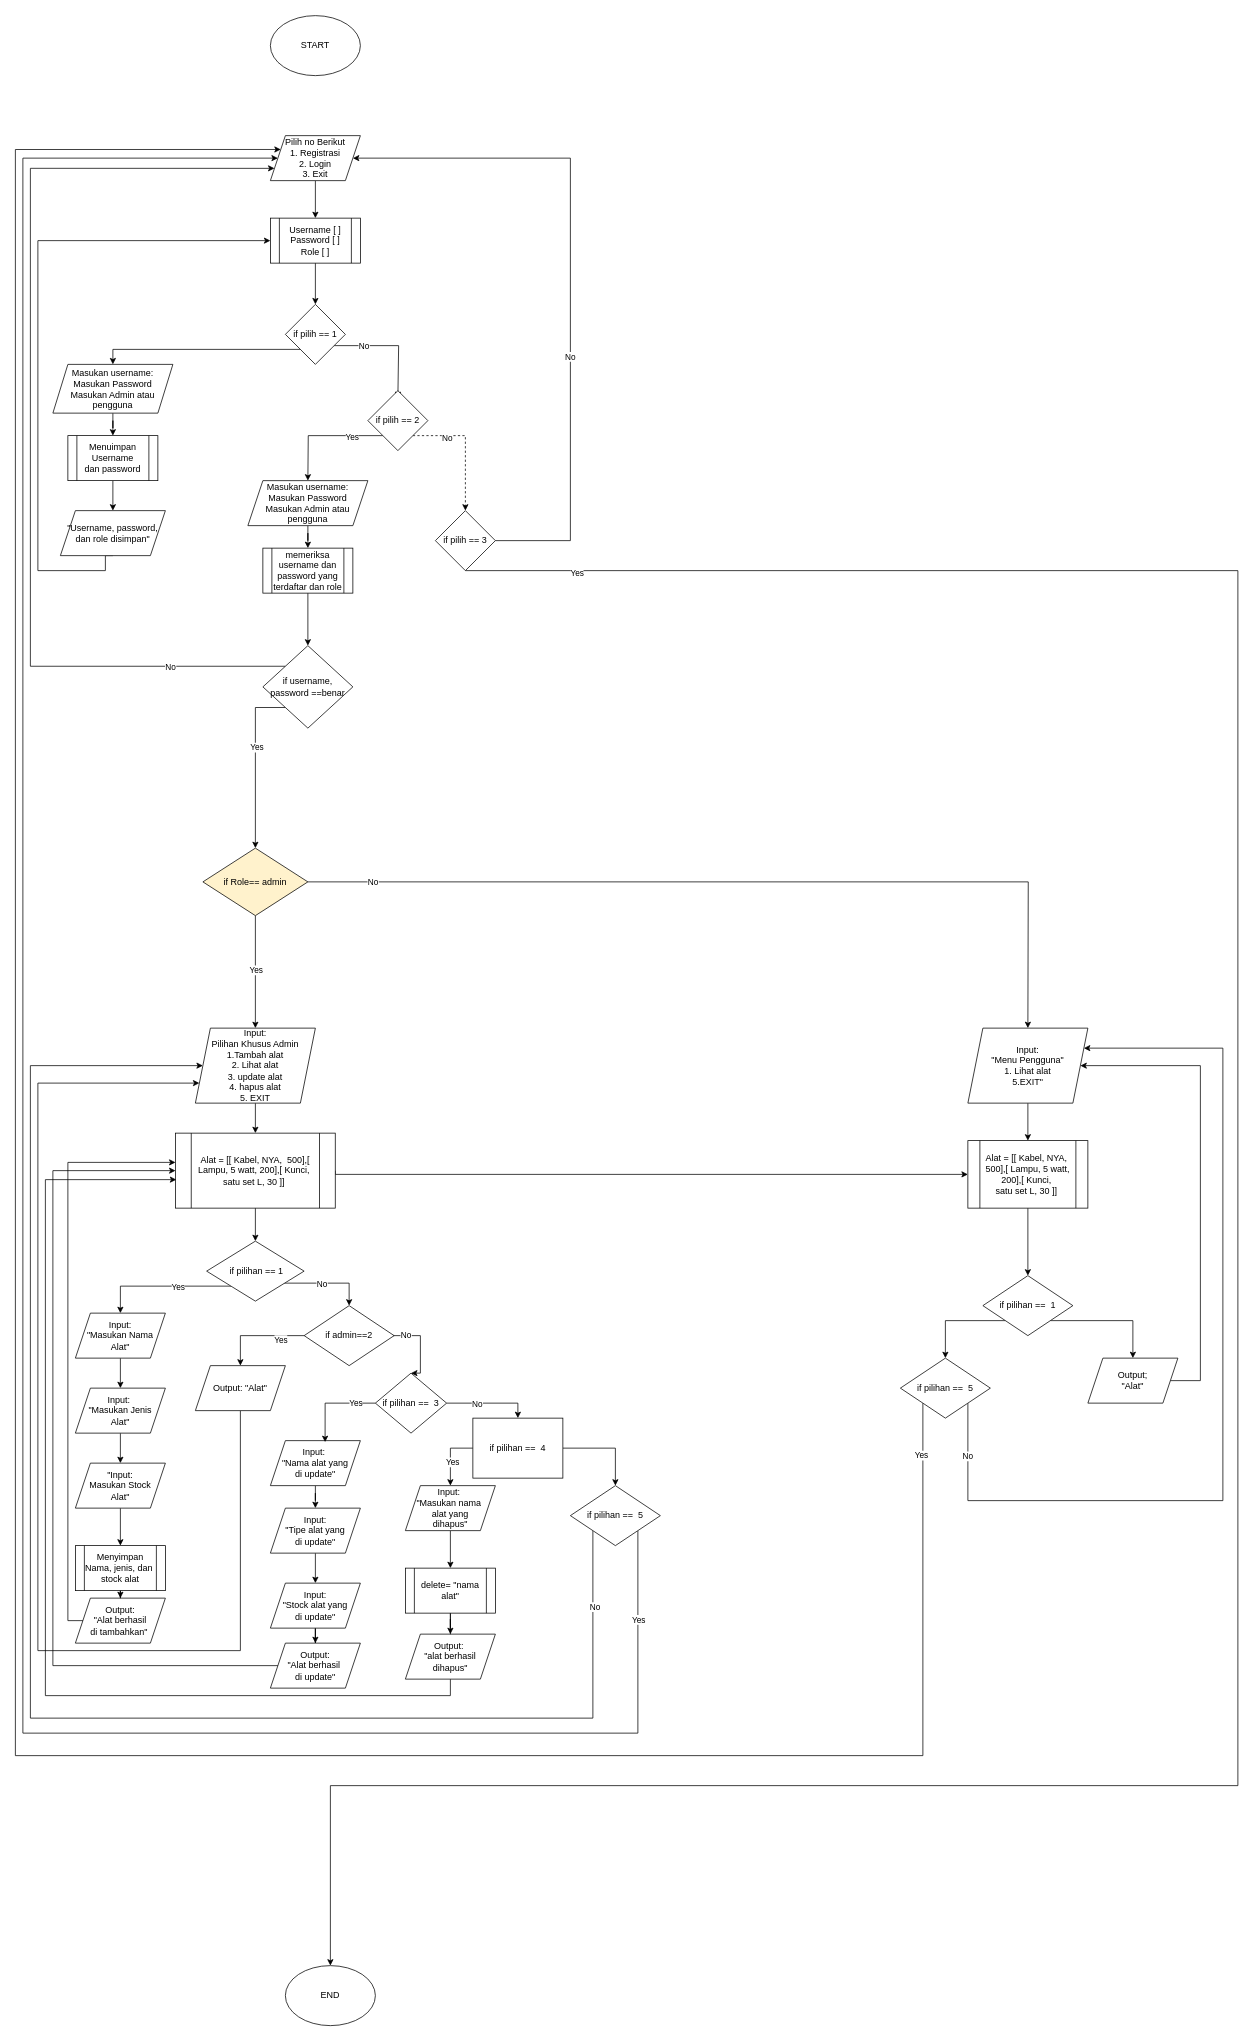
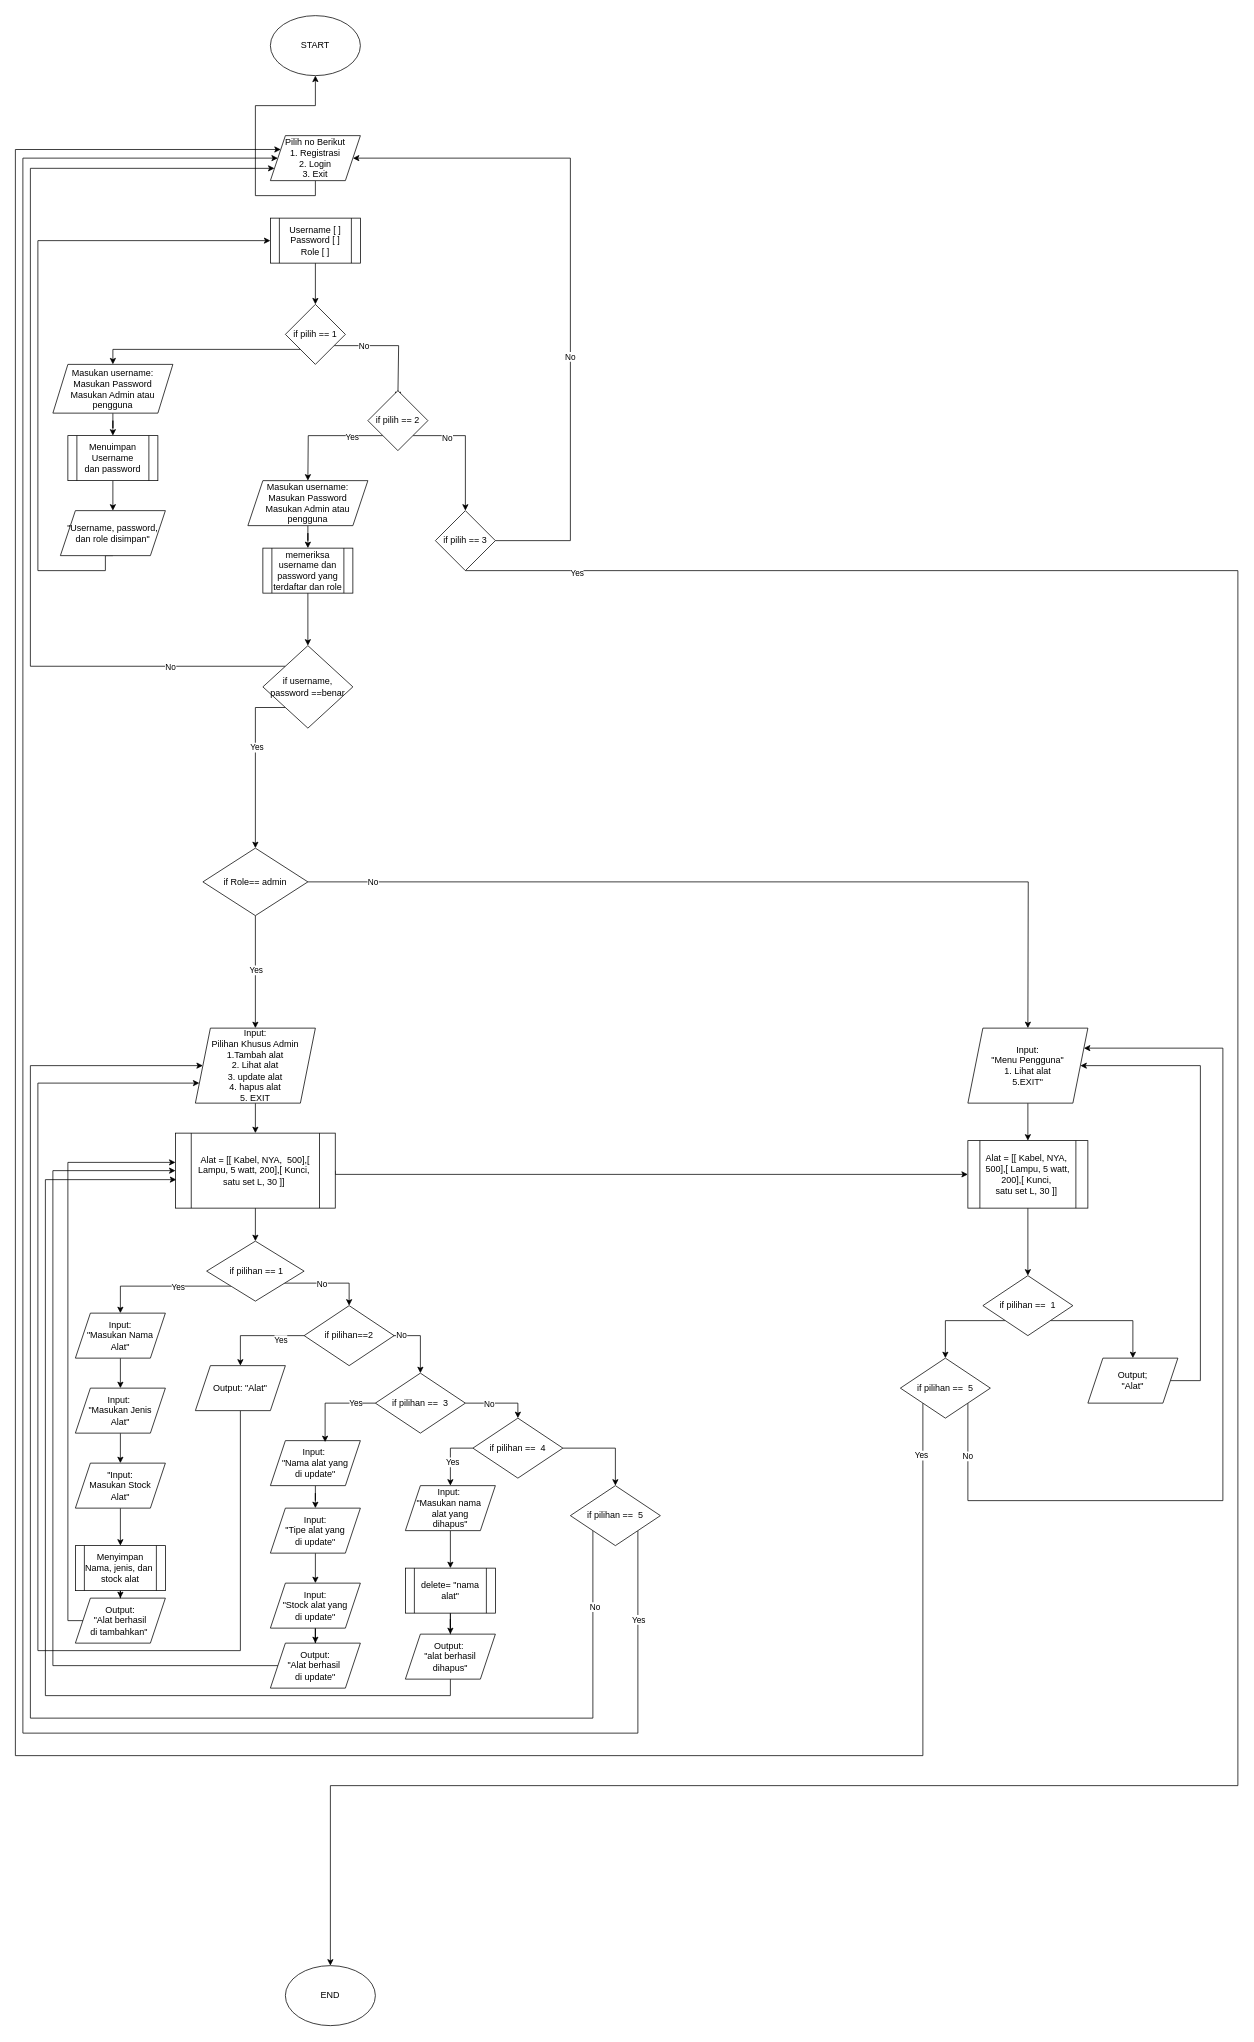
edge "Pilih no Berikut 1. Registrasi 2. Login 3. Exit" -> "Username [ ] Password [ ] Role [ ]": now "Pilih no Berikut 1. Registrasi 2. Login 3. Exit" -> "START"
edge "if pilih == 2" -> "if pilih == 3": style dashed -> solid
node "if Role== admin": fillcolor #fff2cc -> #ffffff
node "if admin==2": label "if admin==2" -> "if pilihan==2"
node "if pilihan == 3": size 71x60 -> 90x60
node "if pilihan == 4": shape rectangle -> diamond
